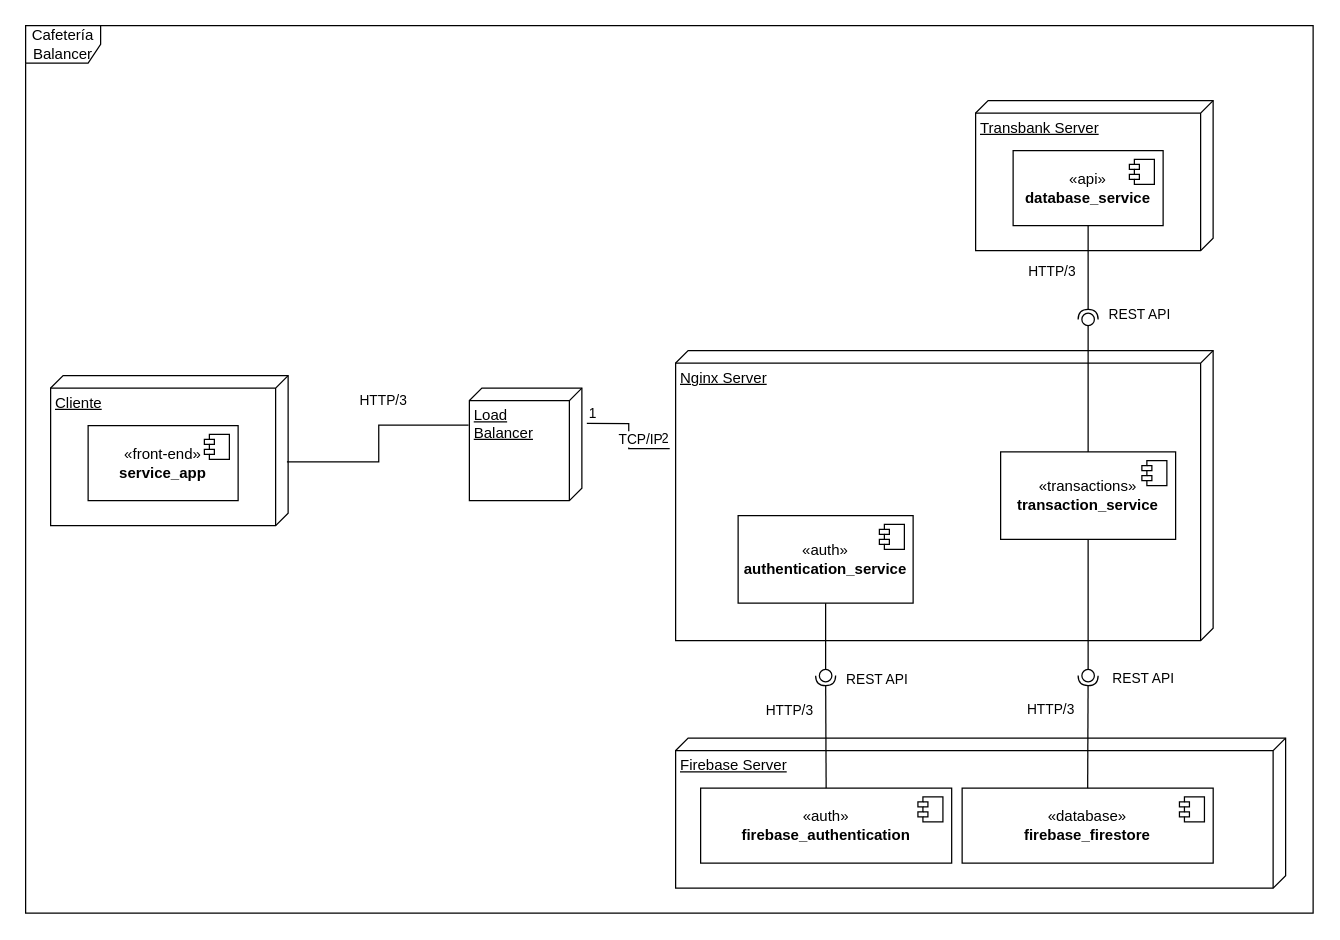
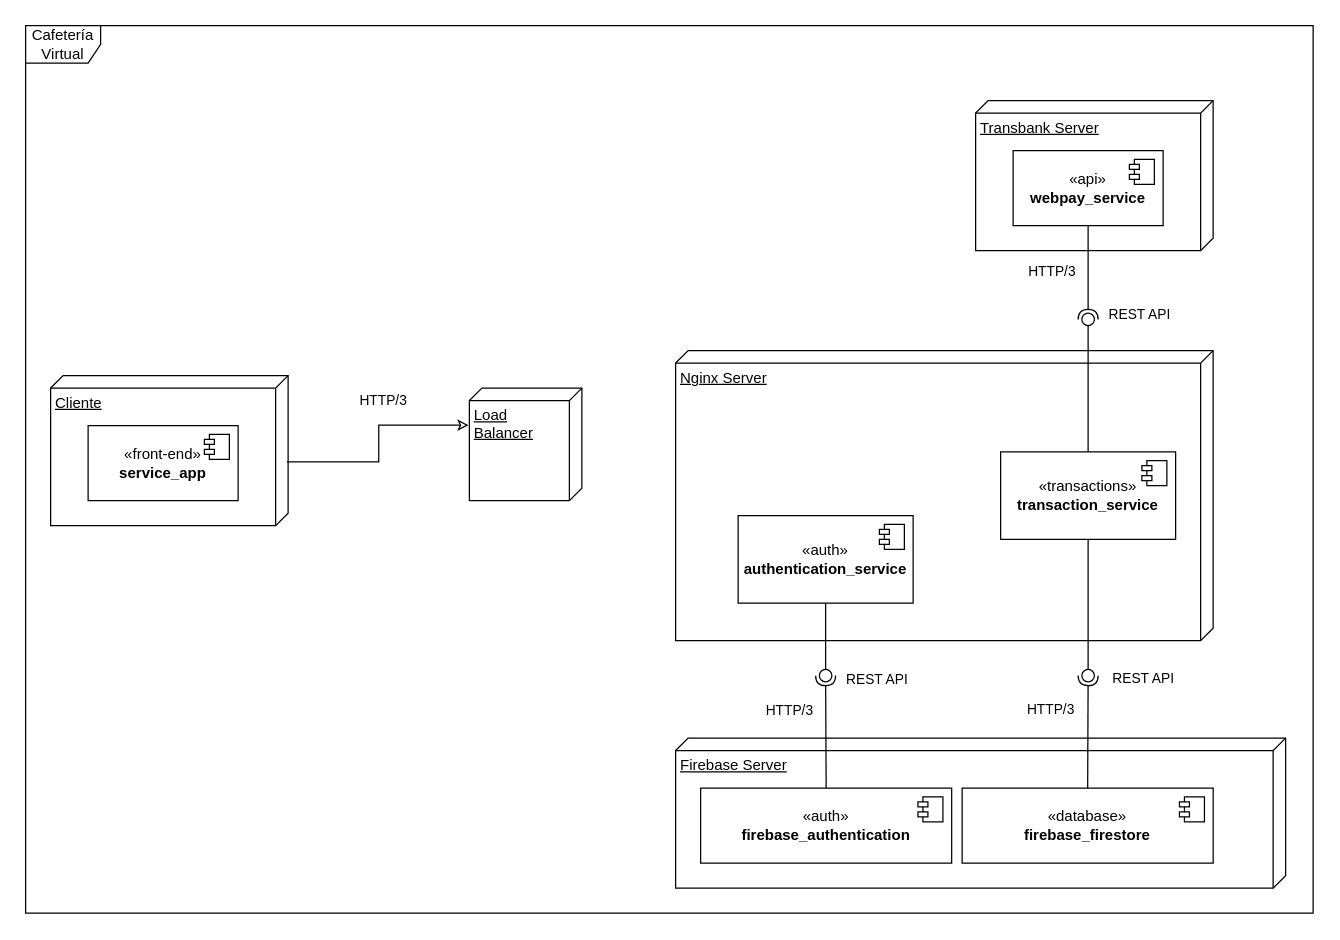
node "Cafetería Balancer": label "Cafetería Balancer" -> "Cafetería Virtual"
node "«api» database_service": label "«api» database_service" -> "«api» webpay_service"
edge "Load Balancer" -- "Cliente": arrowhead none -> classic
edge "Load Balancer" -- "Nginx Server": removed, labels "1", "TCP/IP", "1..2"
